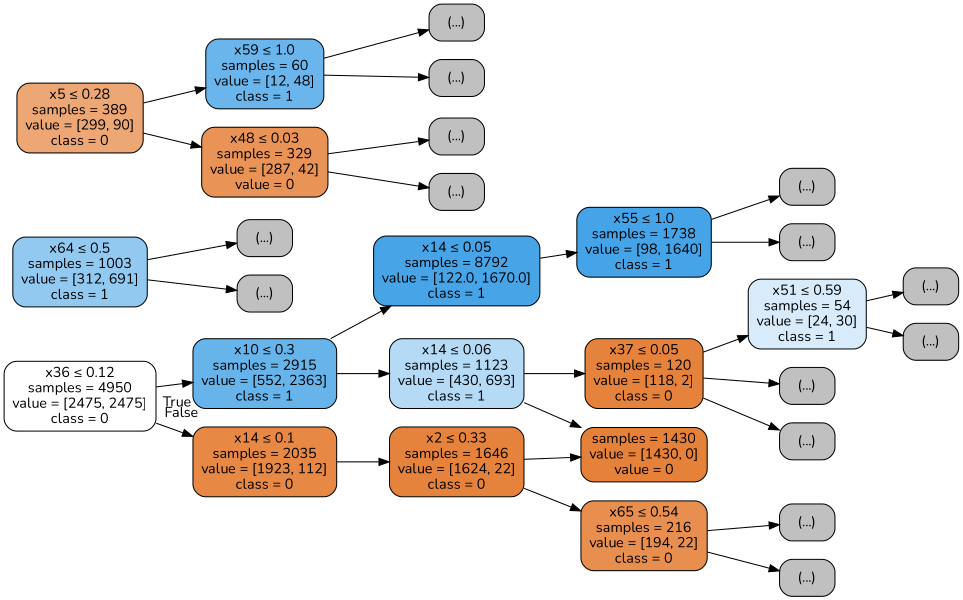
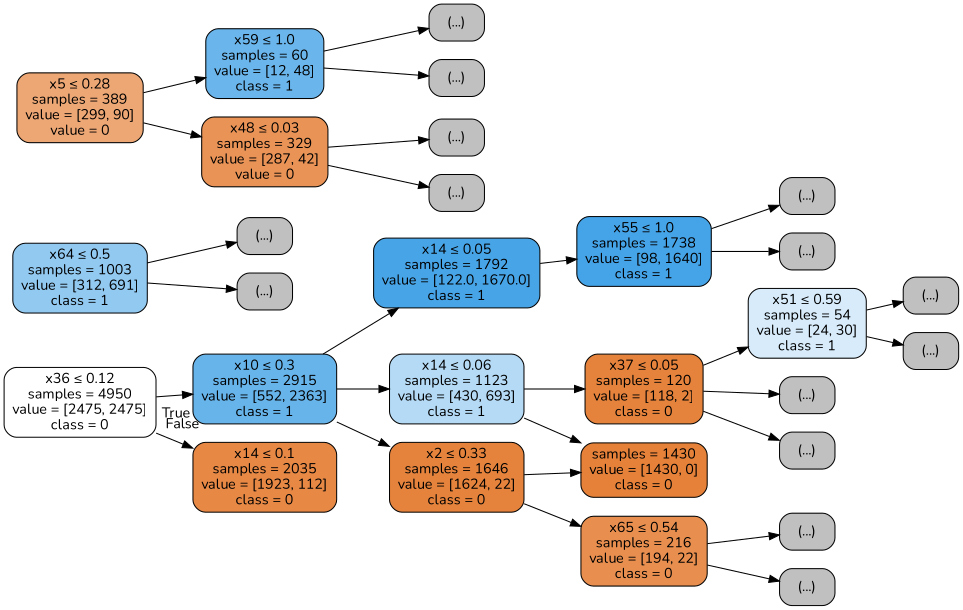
node "x5 ≤ 0.28": text "class = 0" -> "value = 0"
node "x14 ≤ 0.05": text "samples = 8792" -> "samples = 1792"
edge "x14 ≤ 0.1" -> "x2 ≤ 0.33": now "x10 ≤ 0.3" -> "x2 ≤ 0.33"
node "samples = 1430": text "value = 0" -> "class = 0"
